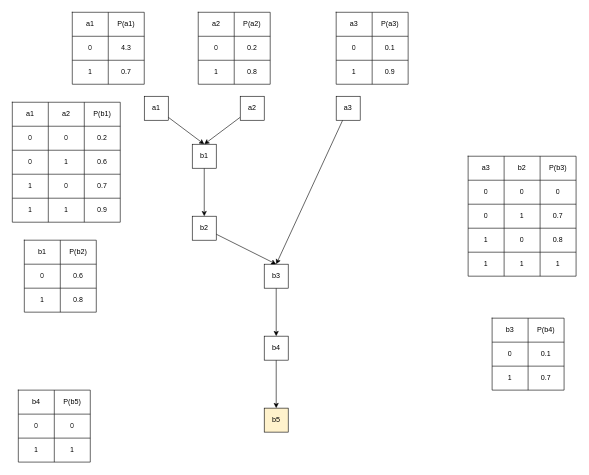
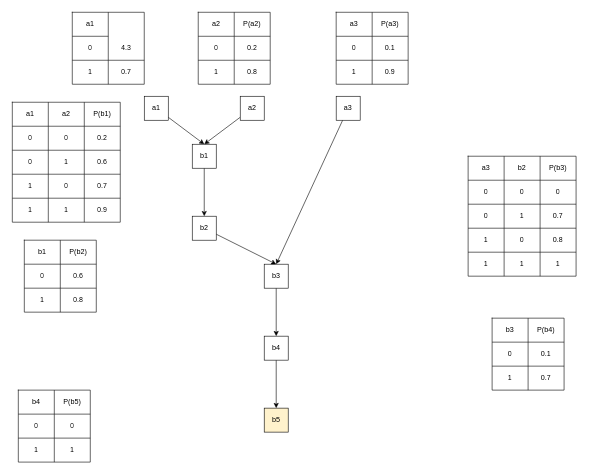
node "P(a1)": removed
